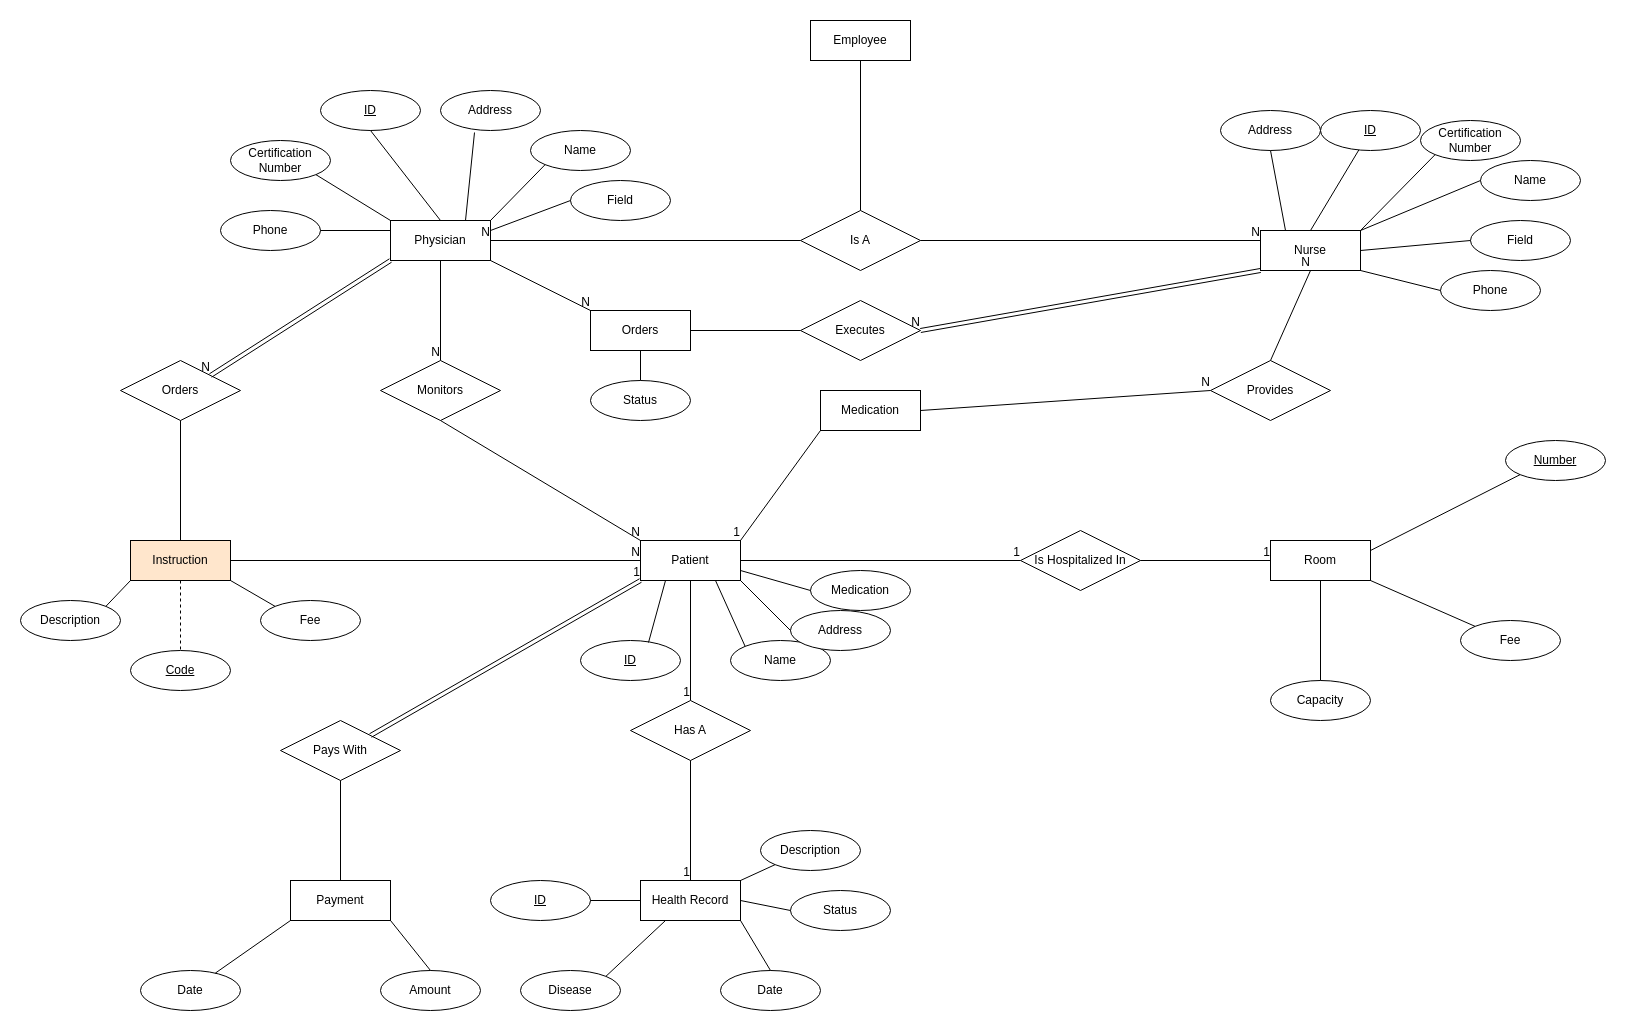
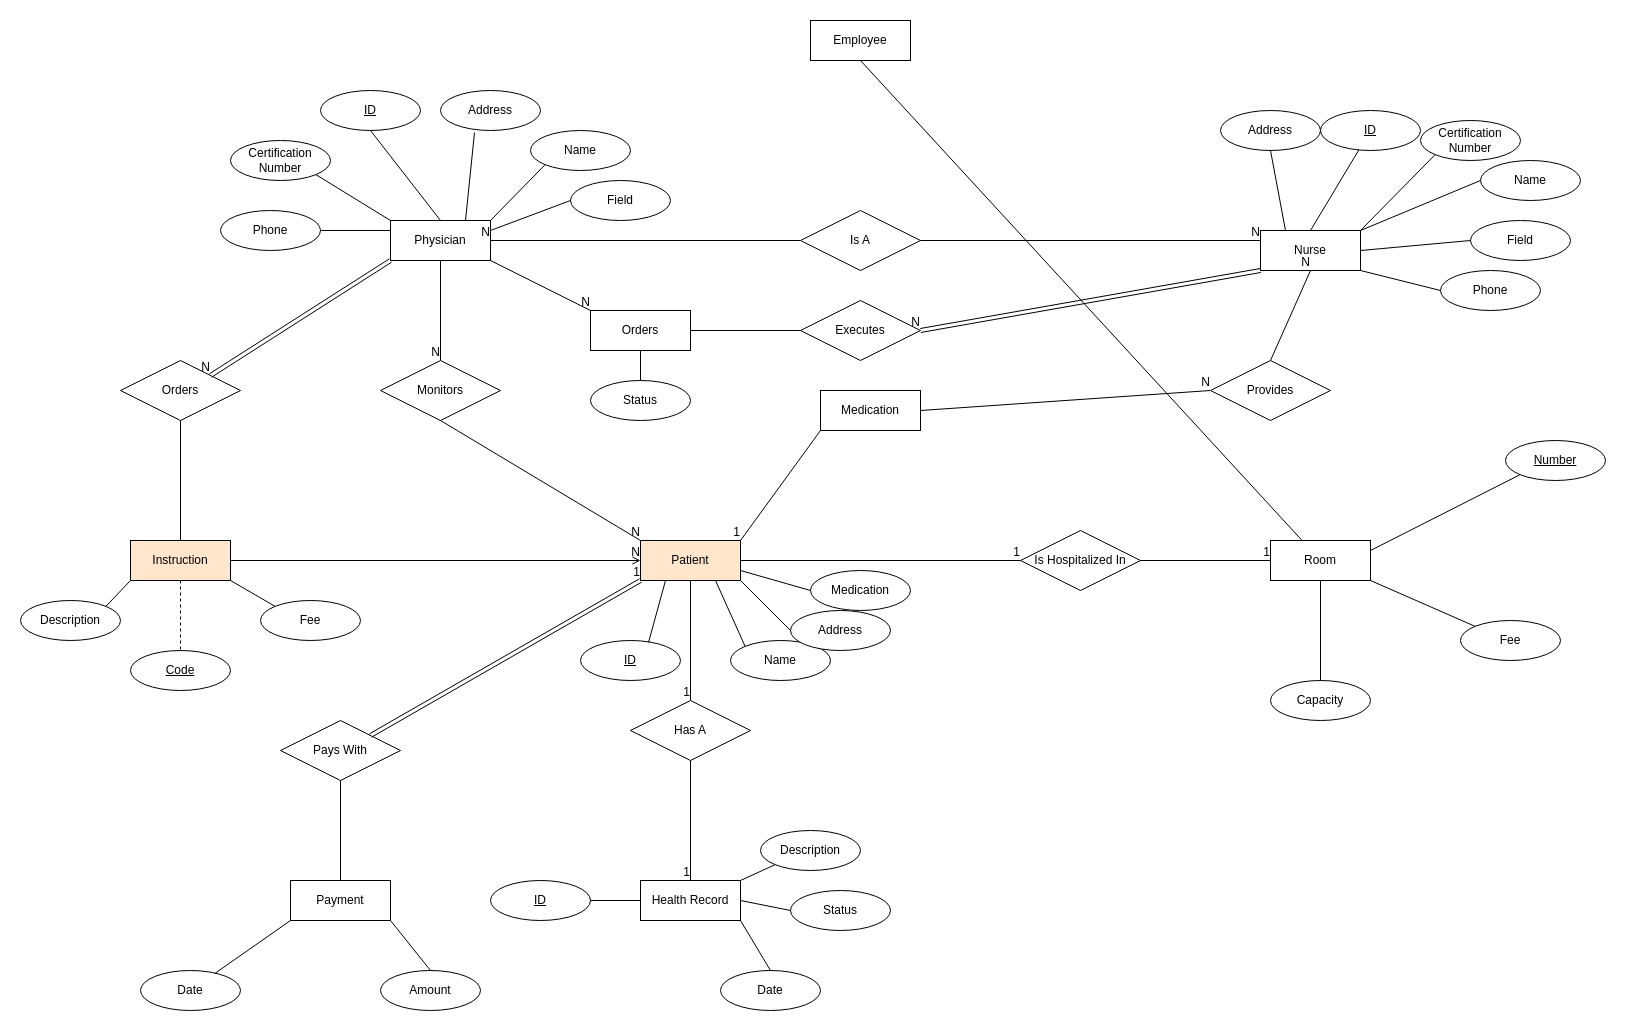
edge "Employee" -- "Is A": now "Employee" -- "Room"
edge "Instruction" -- "Patient": arrowhead none -> open
node "Patient": fillcolor #ffffff -> #ffe6cc
edge "Health Record" -- "Disease": removed
node "Disease": removed
